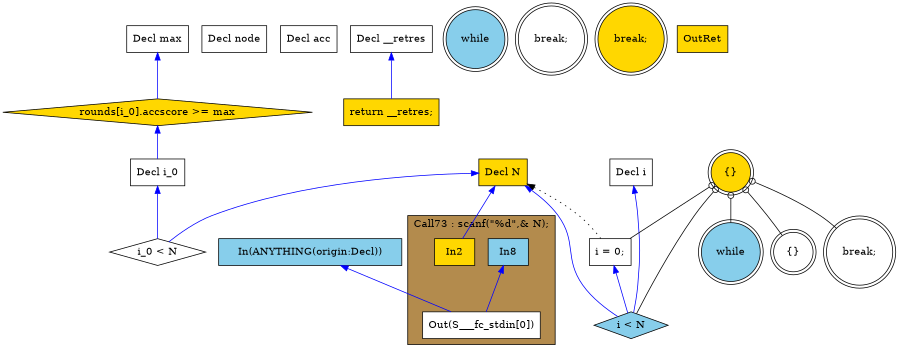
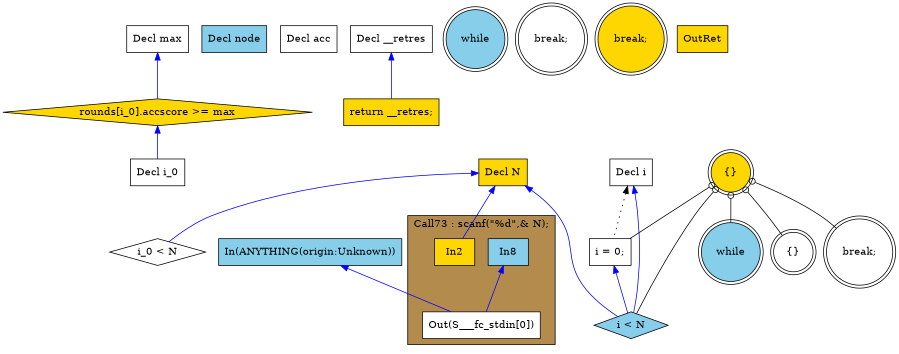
node "Decl node": fillcolor white -> skyblue
edge "i = 0;" -> "Decl N": now "i = 0;" -> "Decl i"
edge "i_0 < N" -> "Decl i_0": removed
node "In(ANYTHING(origin:Decl))": label "In(ANYTHING(origin:Decl))" -> "In(ANYTHING(origin:Unknown))"
